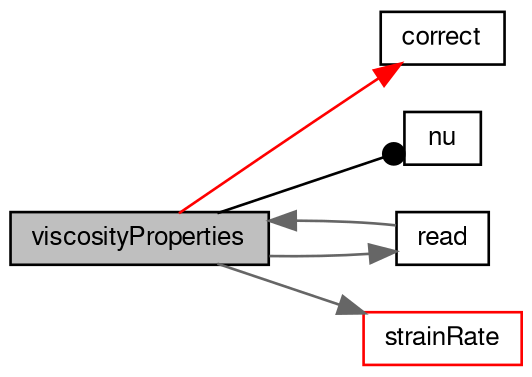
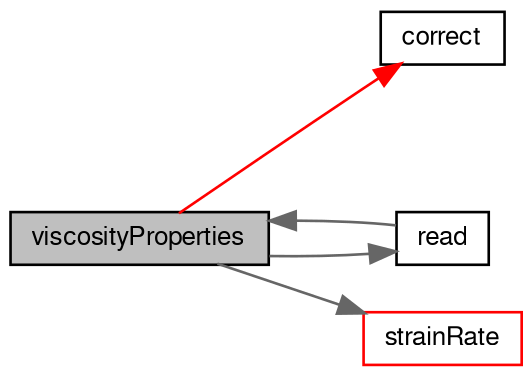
node "nu": removed
